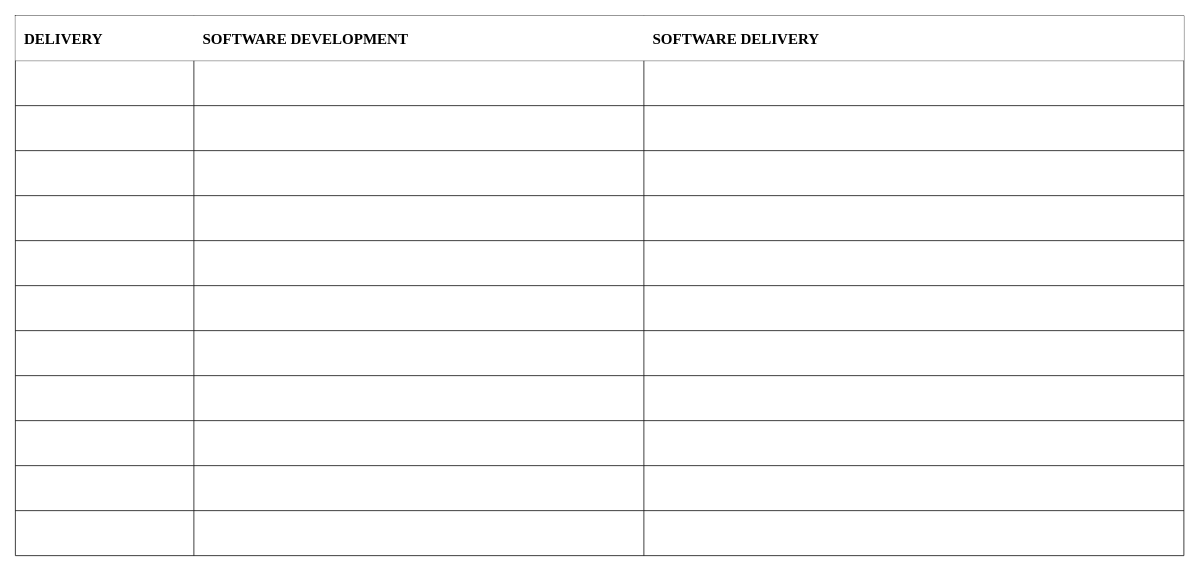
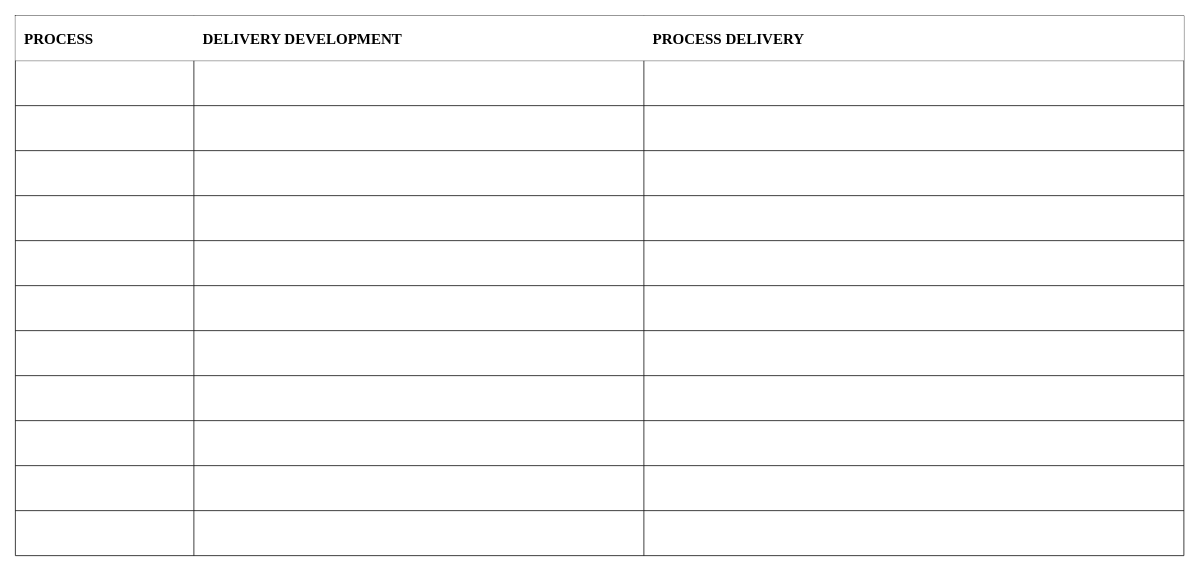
node "DELIVERY": label "DELIVERY" -> "PROCESS"
node "SOFTWARE DEVELOPMENT": label "SOFTWARE DEVELOPMENT" -> "DELIVERY DEVELOPMENT"
node "SOFTWARE DELIVERY": label "SOFTWARE DELIVERY" -> "PROCESS DELIVERY"
